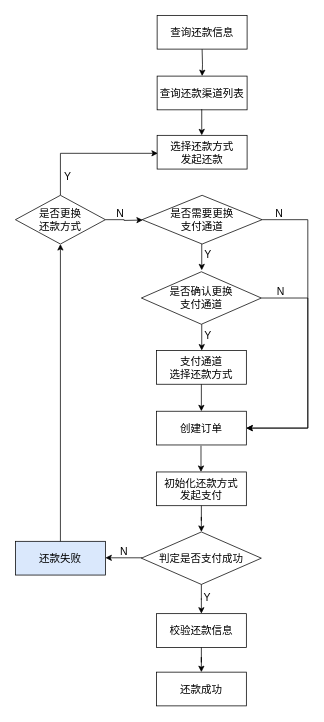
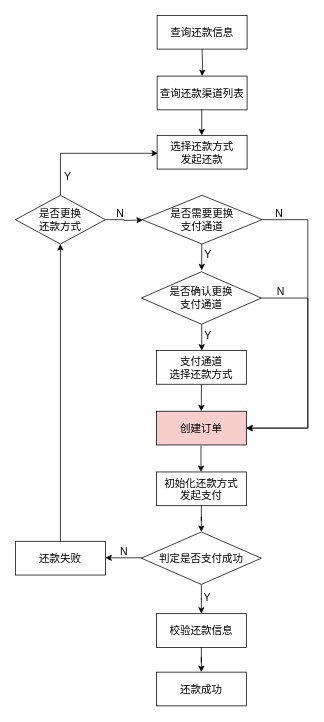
node "创建订单": fillcolor #ffffff -> #f8cecc
node "还款失败": fillcolor #dae8fc -> #ffffff
